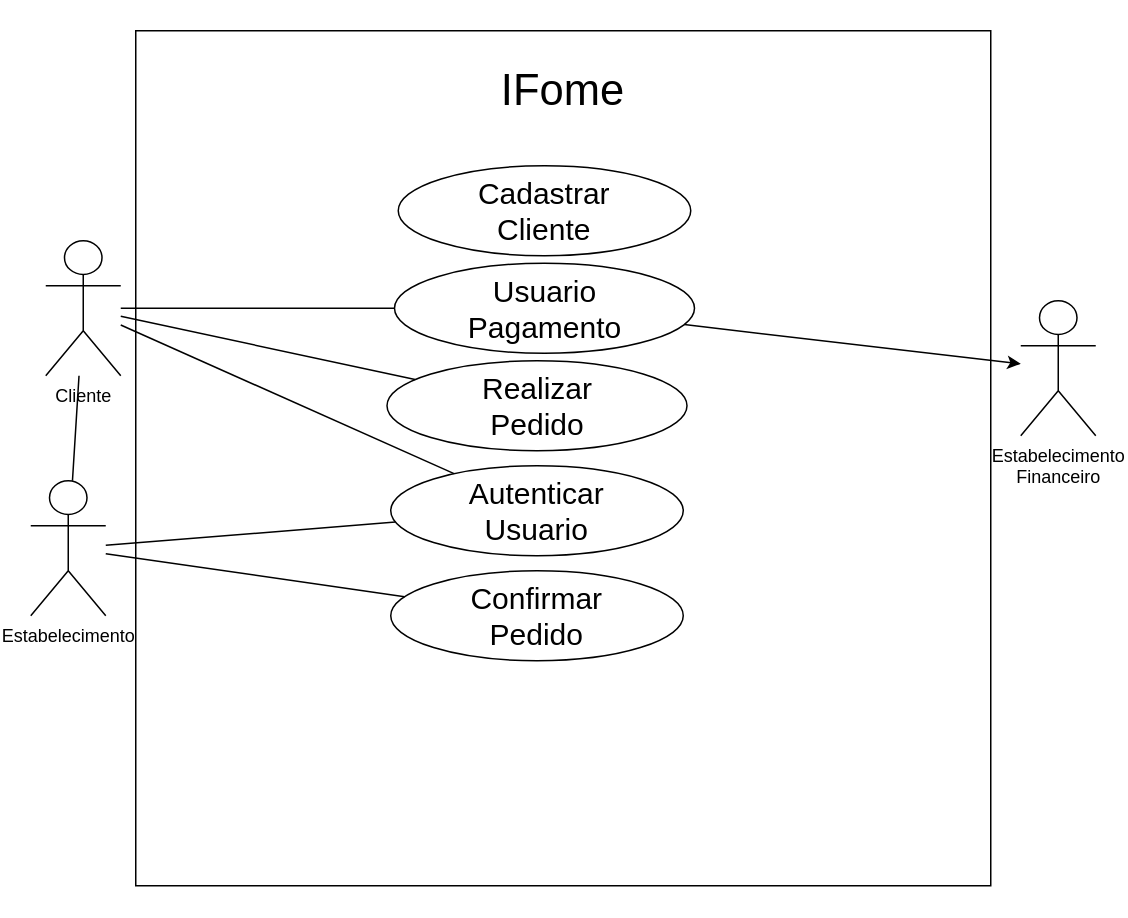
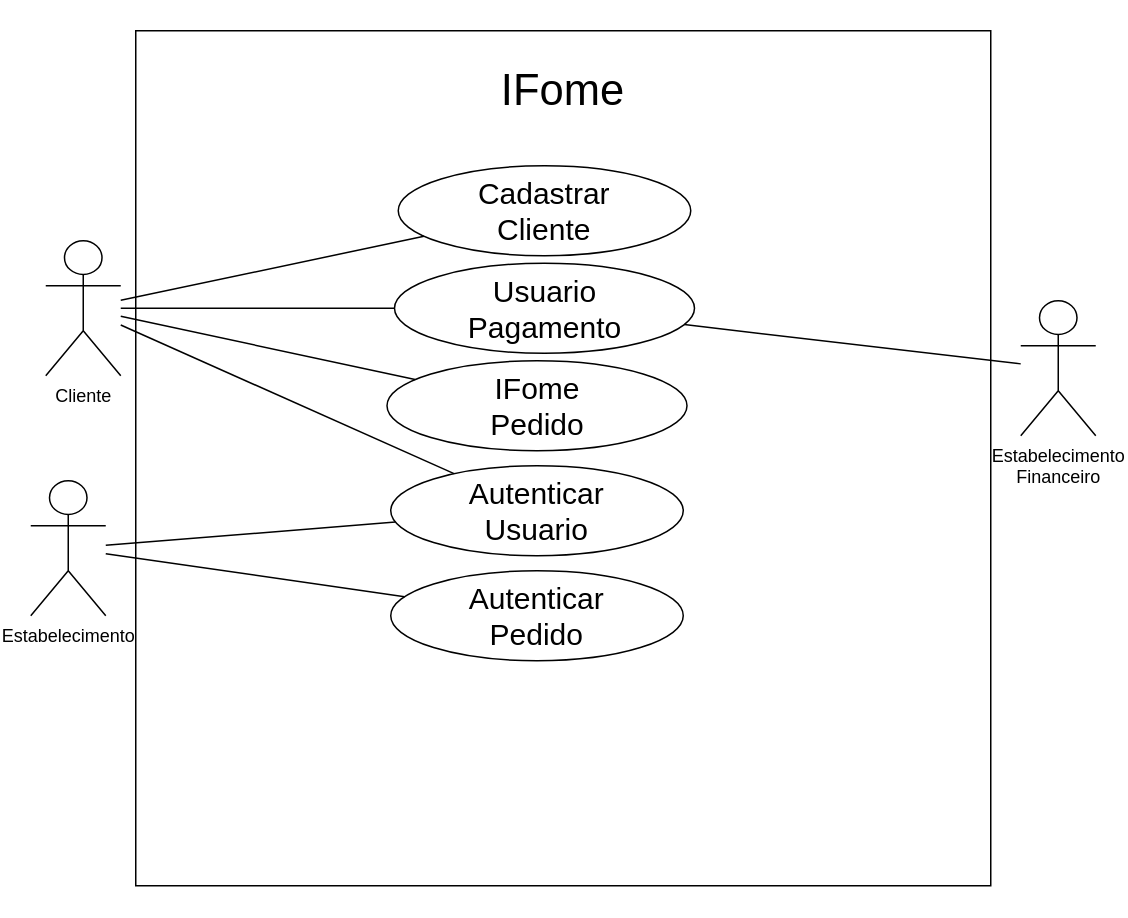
edge "Usuario Pagamento" -> "Estabelecimento Financeiro": arrowhead classic -> none
node "Realizar Pedido": label "Realizar Pedido" -> "IFome Pedido"
edge "Cliente" -- "Estabelecimento": now "Cliente" -- "Cadastrar Cliente"
node "Confirmar Pedido": label "Confirmar Pedido" -> "Autenticar Pedido"
